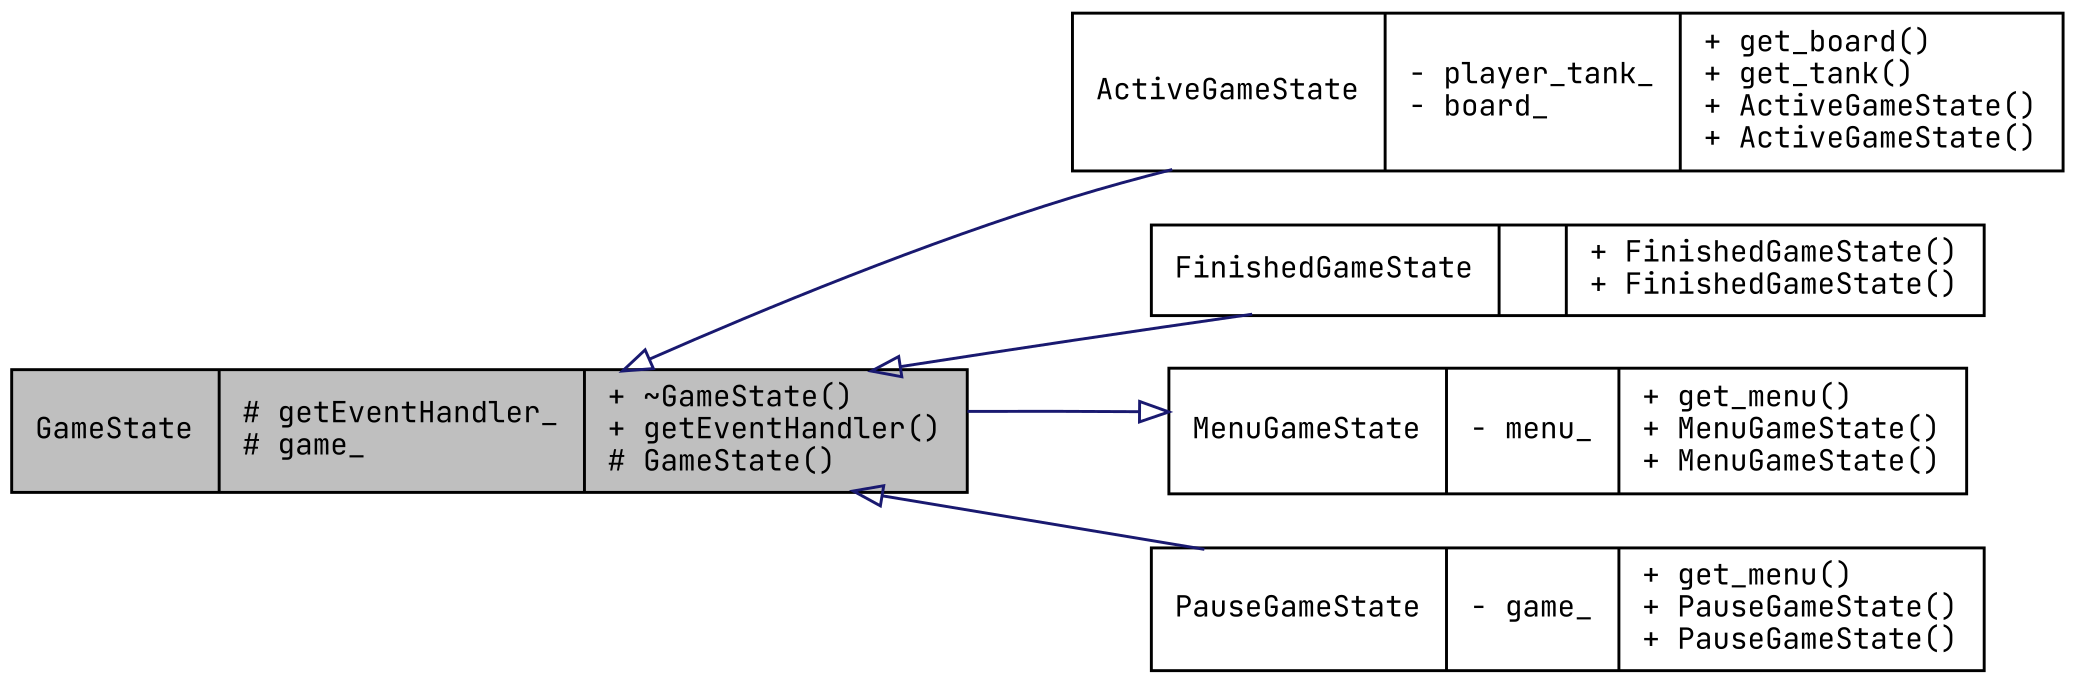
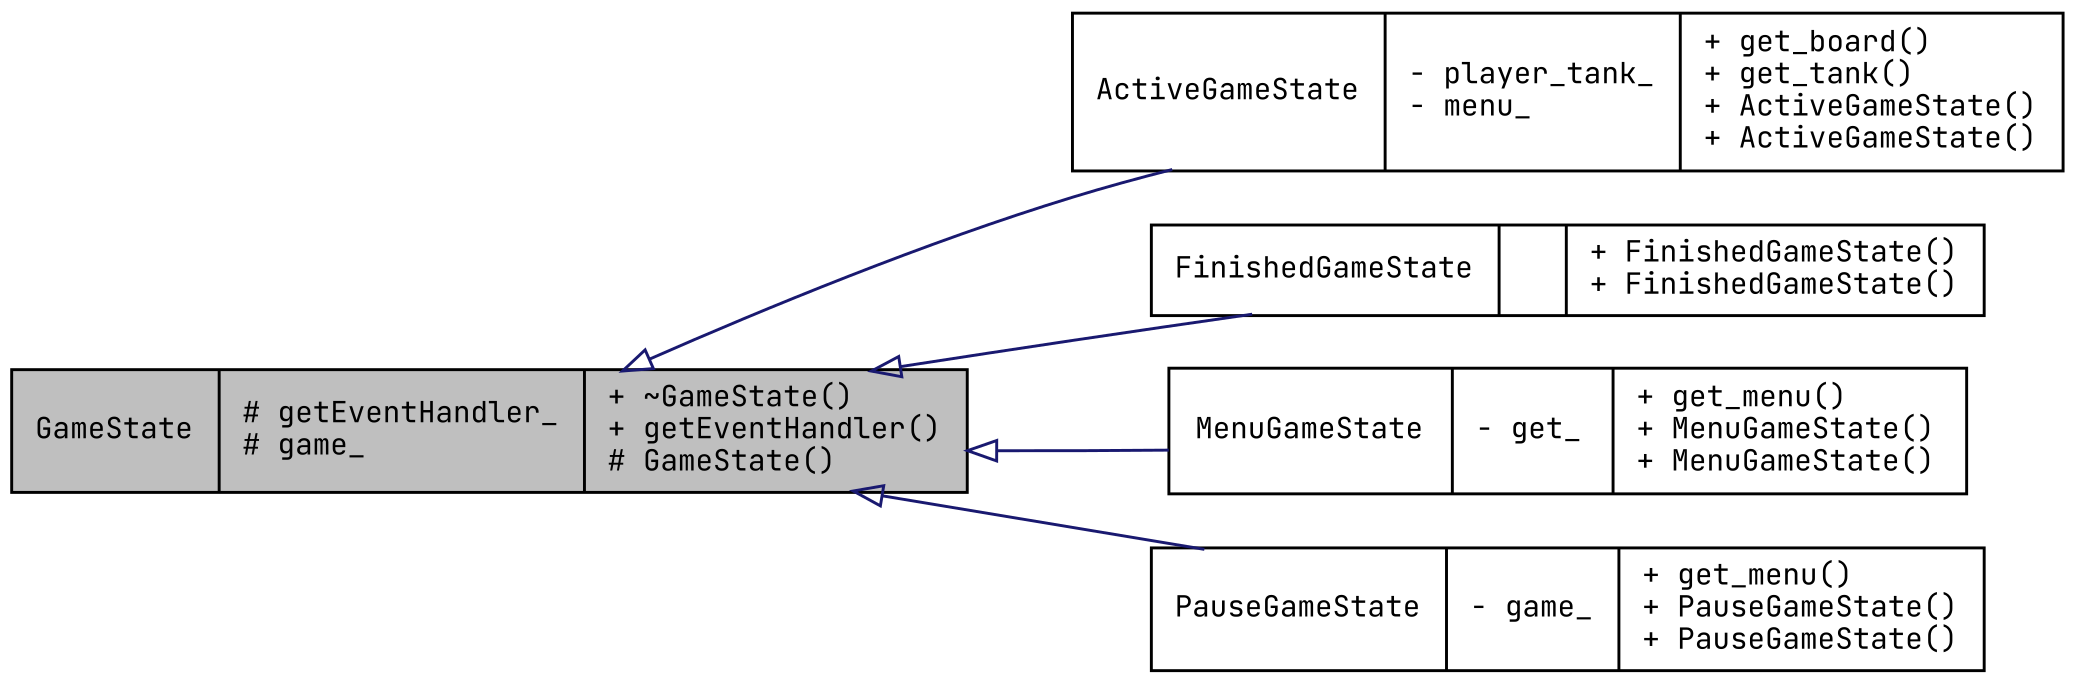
node "ActiveGameState": text "- board_" -> "- menu_"
edge "GameState" -> "MenuGameState": reversed
node "MenuGameState": text "- menu_" -> "- get_"
